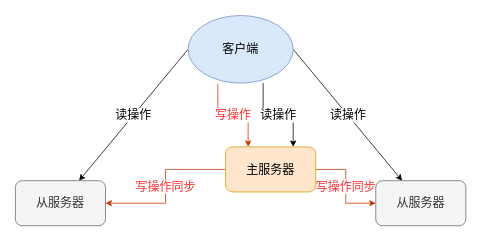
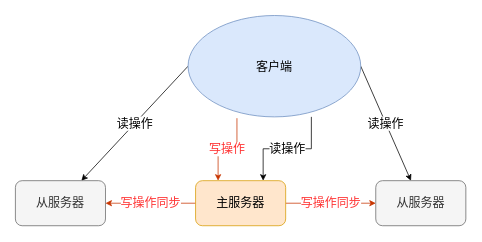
node "客户端": size 105x68 -> 173x101
node "主服务器": moved (270, 169) -> (240, 203)
